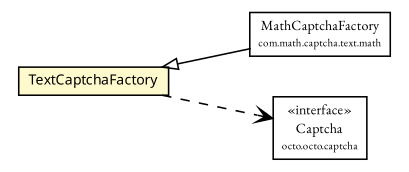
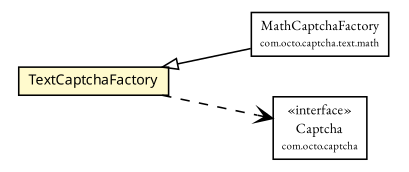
node "MathCaptchaFactory": text "com.math.captcha.text.math" -> "com.octo.captcha.text.math"
node "Captcha": text "octo.octo.captcha" -> "com.octo.captcha"
